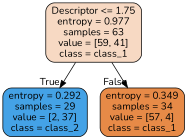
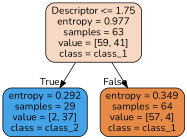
node "entropy = 0.349 samples = 34 value = [57, 4] class = class_1": label "entropy = 0.349 samples = 34 value = [57, 4] class = class_1" -> "entropy = 0.349 samples = 64 value = [57, 4] class = class_1"
